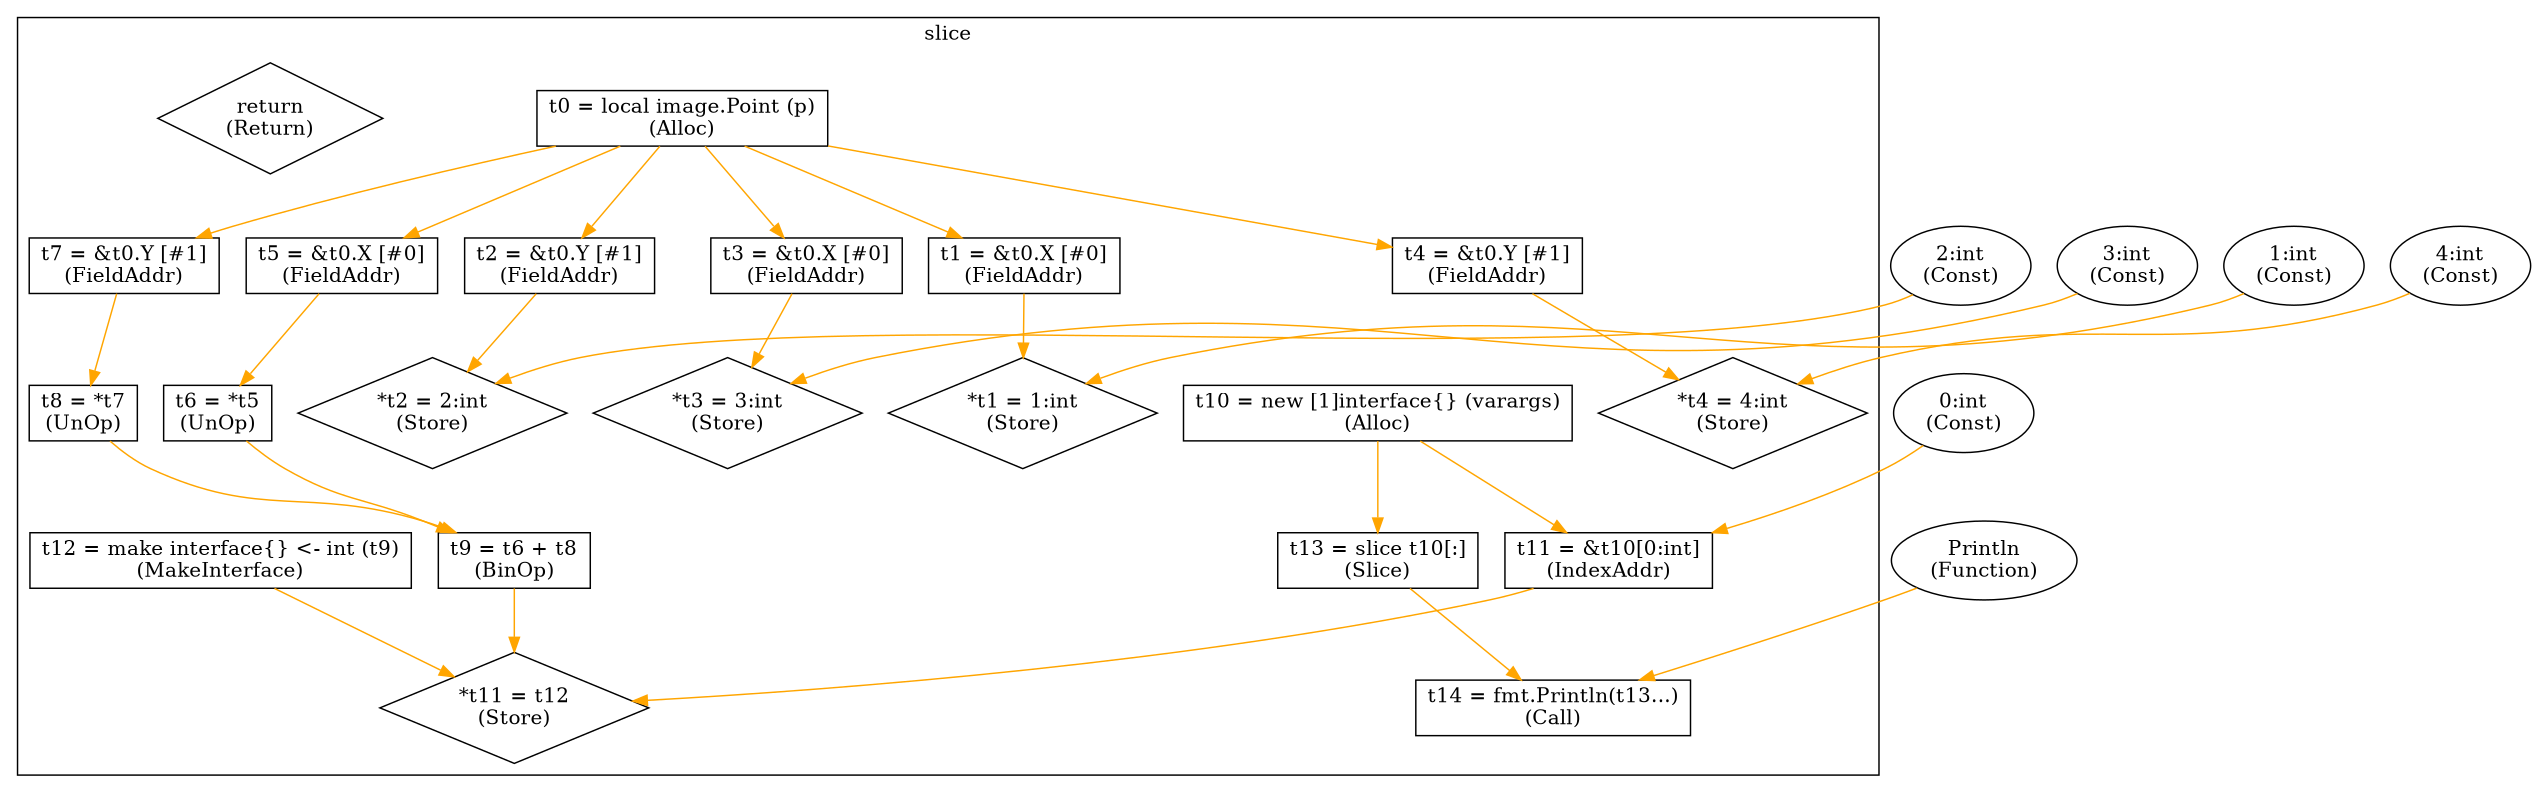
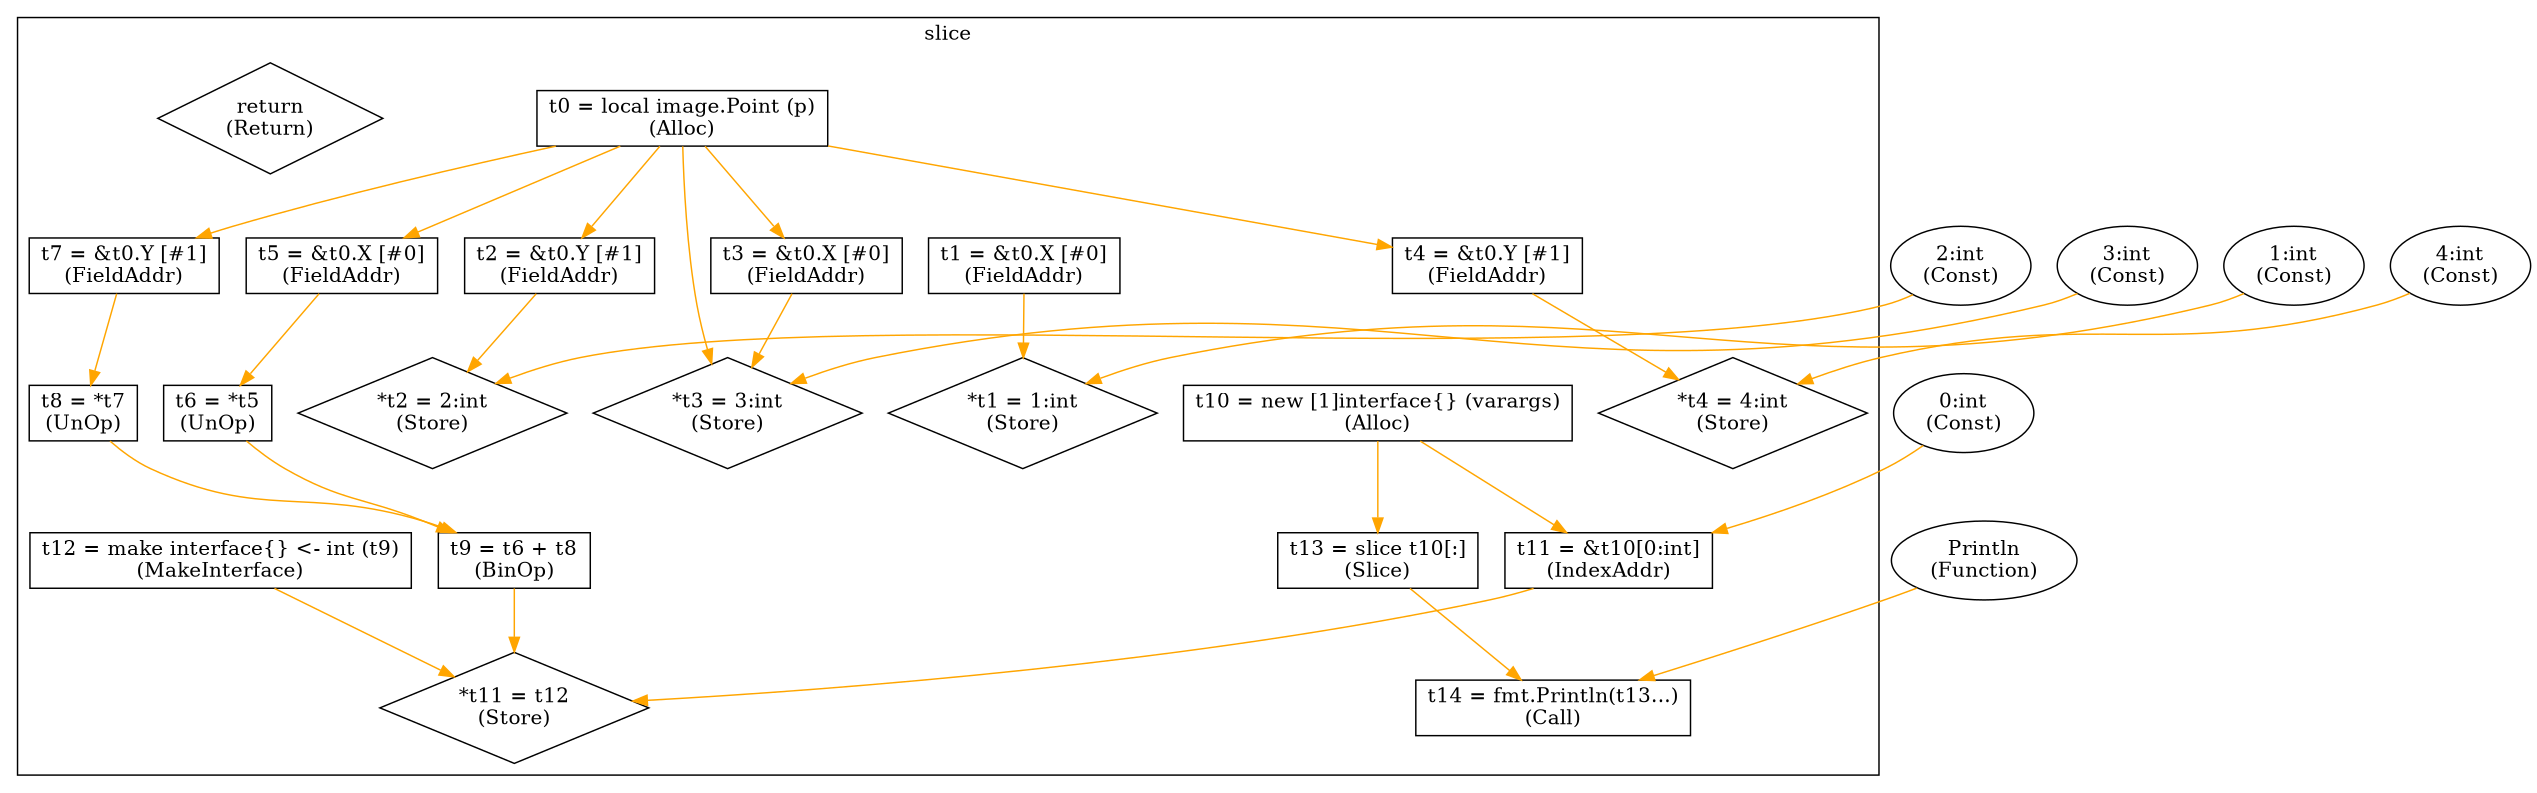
edge "t0 = local image.Point (p) (Alloc)" -> "t1 = &t0.X [#0] (FieldAddr)": now "t0 = local image.Point (p) (Alloc)" -> "*t3 = 3:int (Store)"
